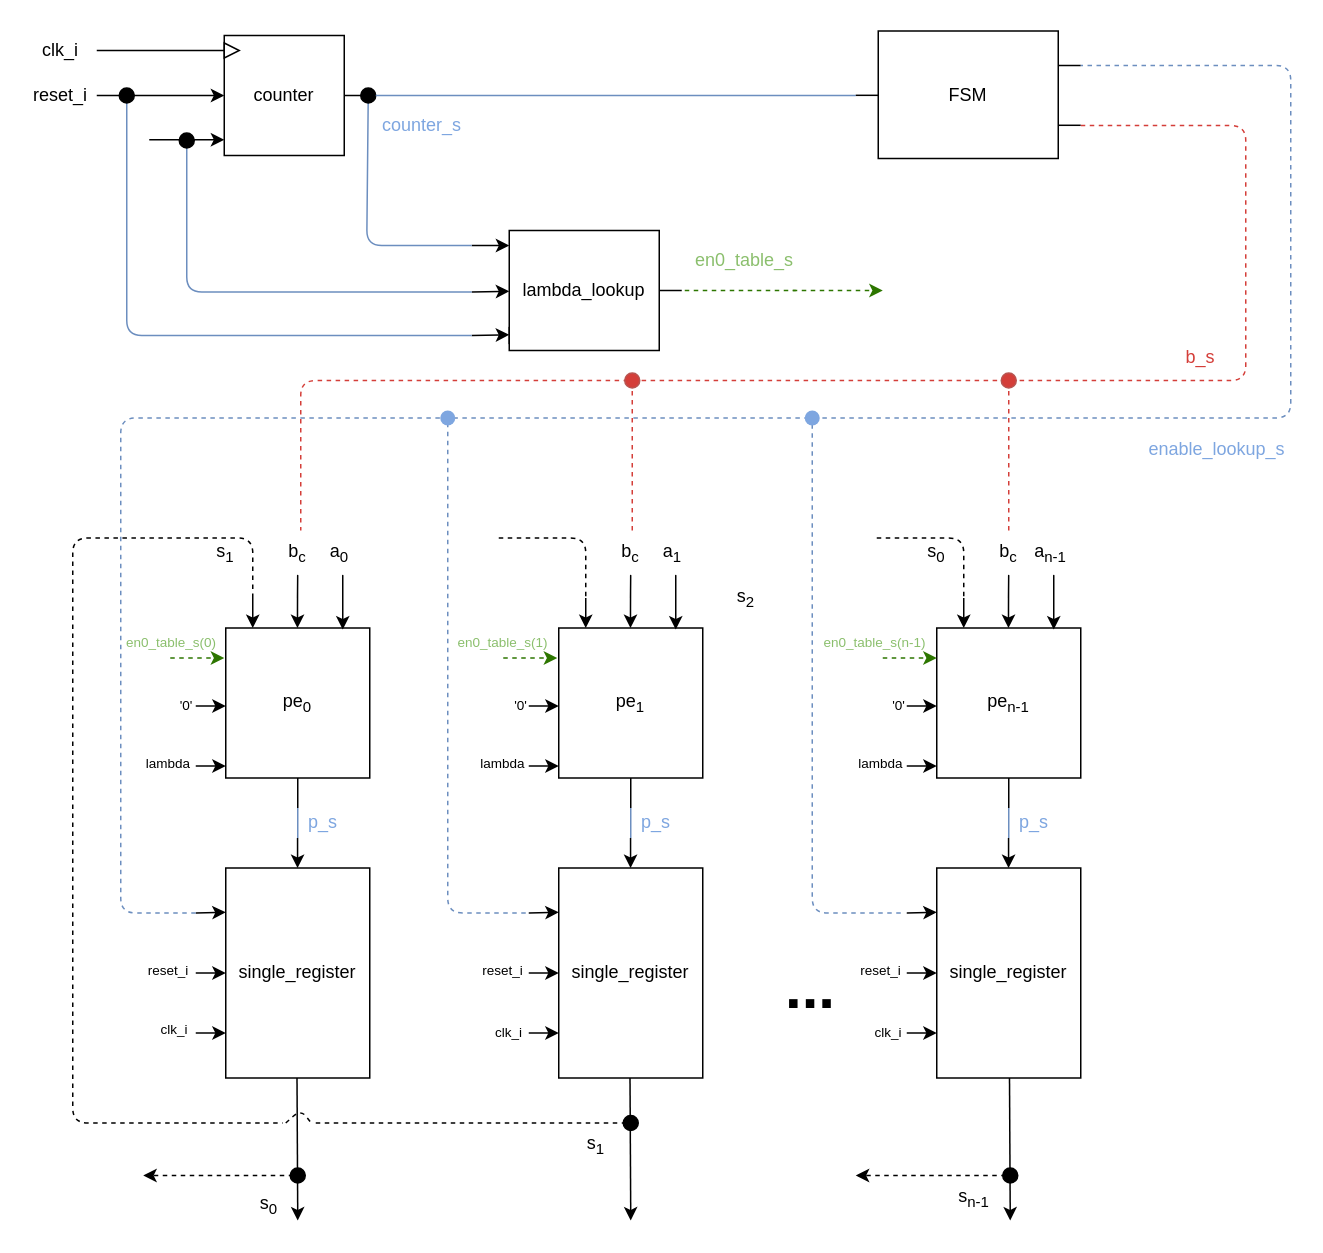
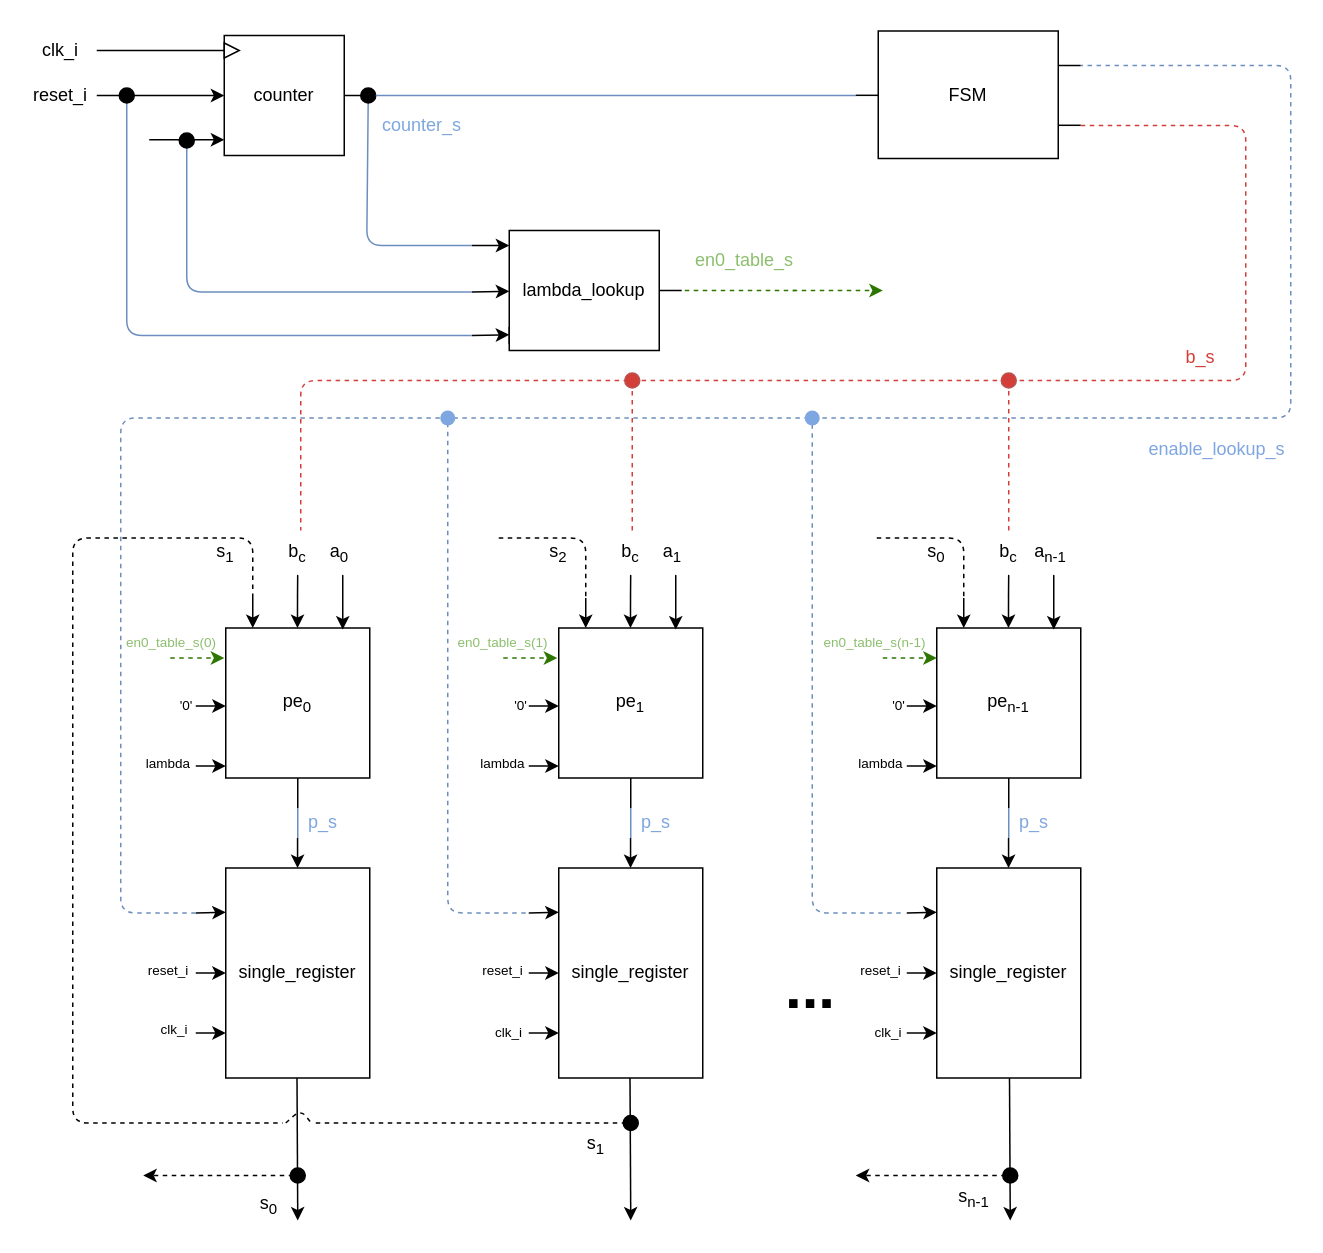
node "s2": moved (746, 598) -> (559, 553)
